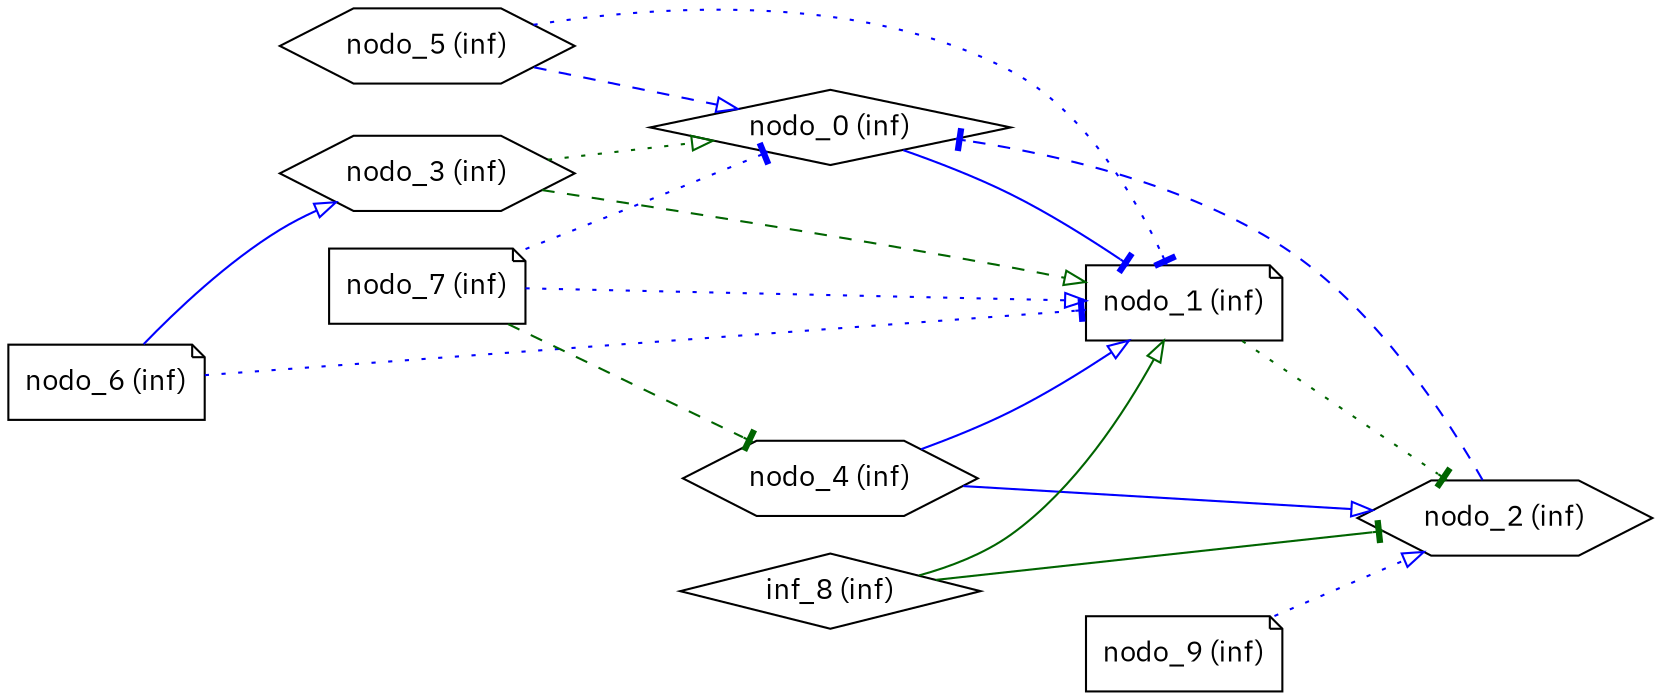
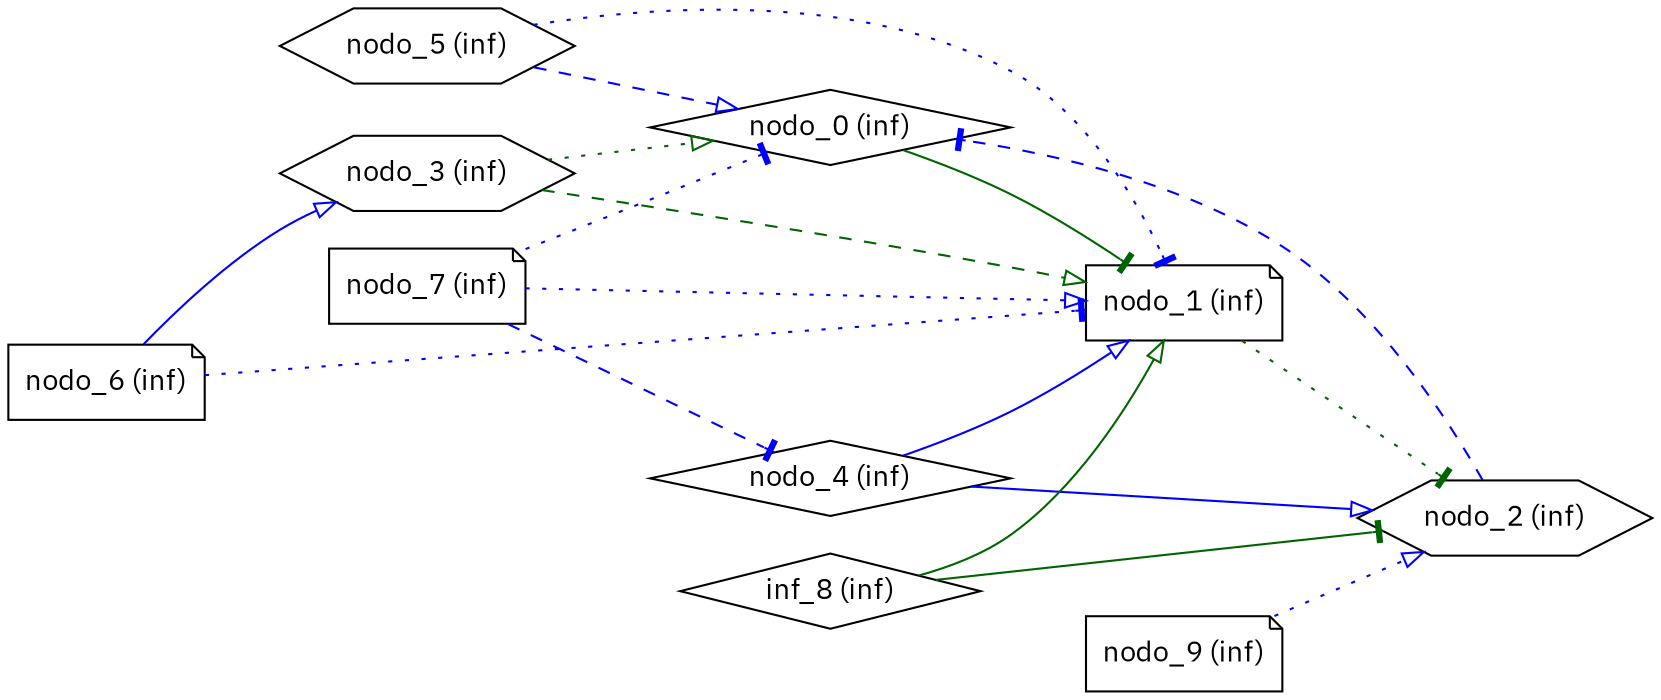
edge "nodo_0 (inf)" -> "nodo_1 (inf)": color blue -> darkgreen
edge "nodo_7 (inf)" -> "nodo_4 (inf)": color darkgreen -> blue
node "nodo_4 (inf)": shape hexagon -> diamond
